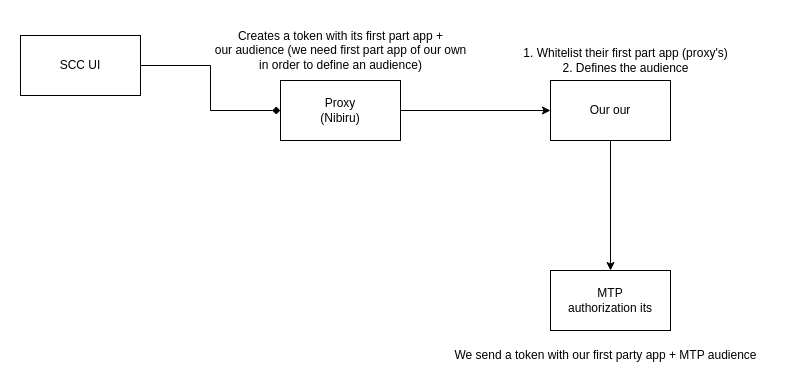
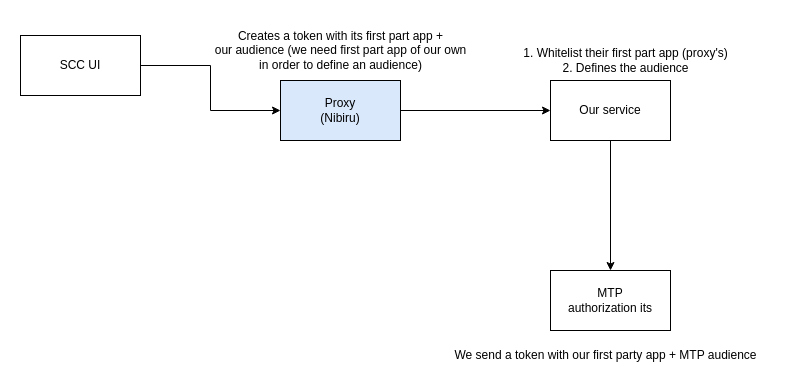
edge "SCC UI" -> "Proxy (Nibiru)": arrowhead diamond -> classic
node "Proxy (Nibiru)": fillcolor #ffffff -> #dae8fc
node "Our our": label "Our our" -> "Our service"
